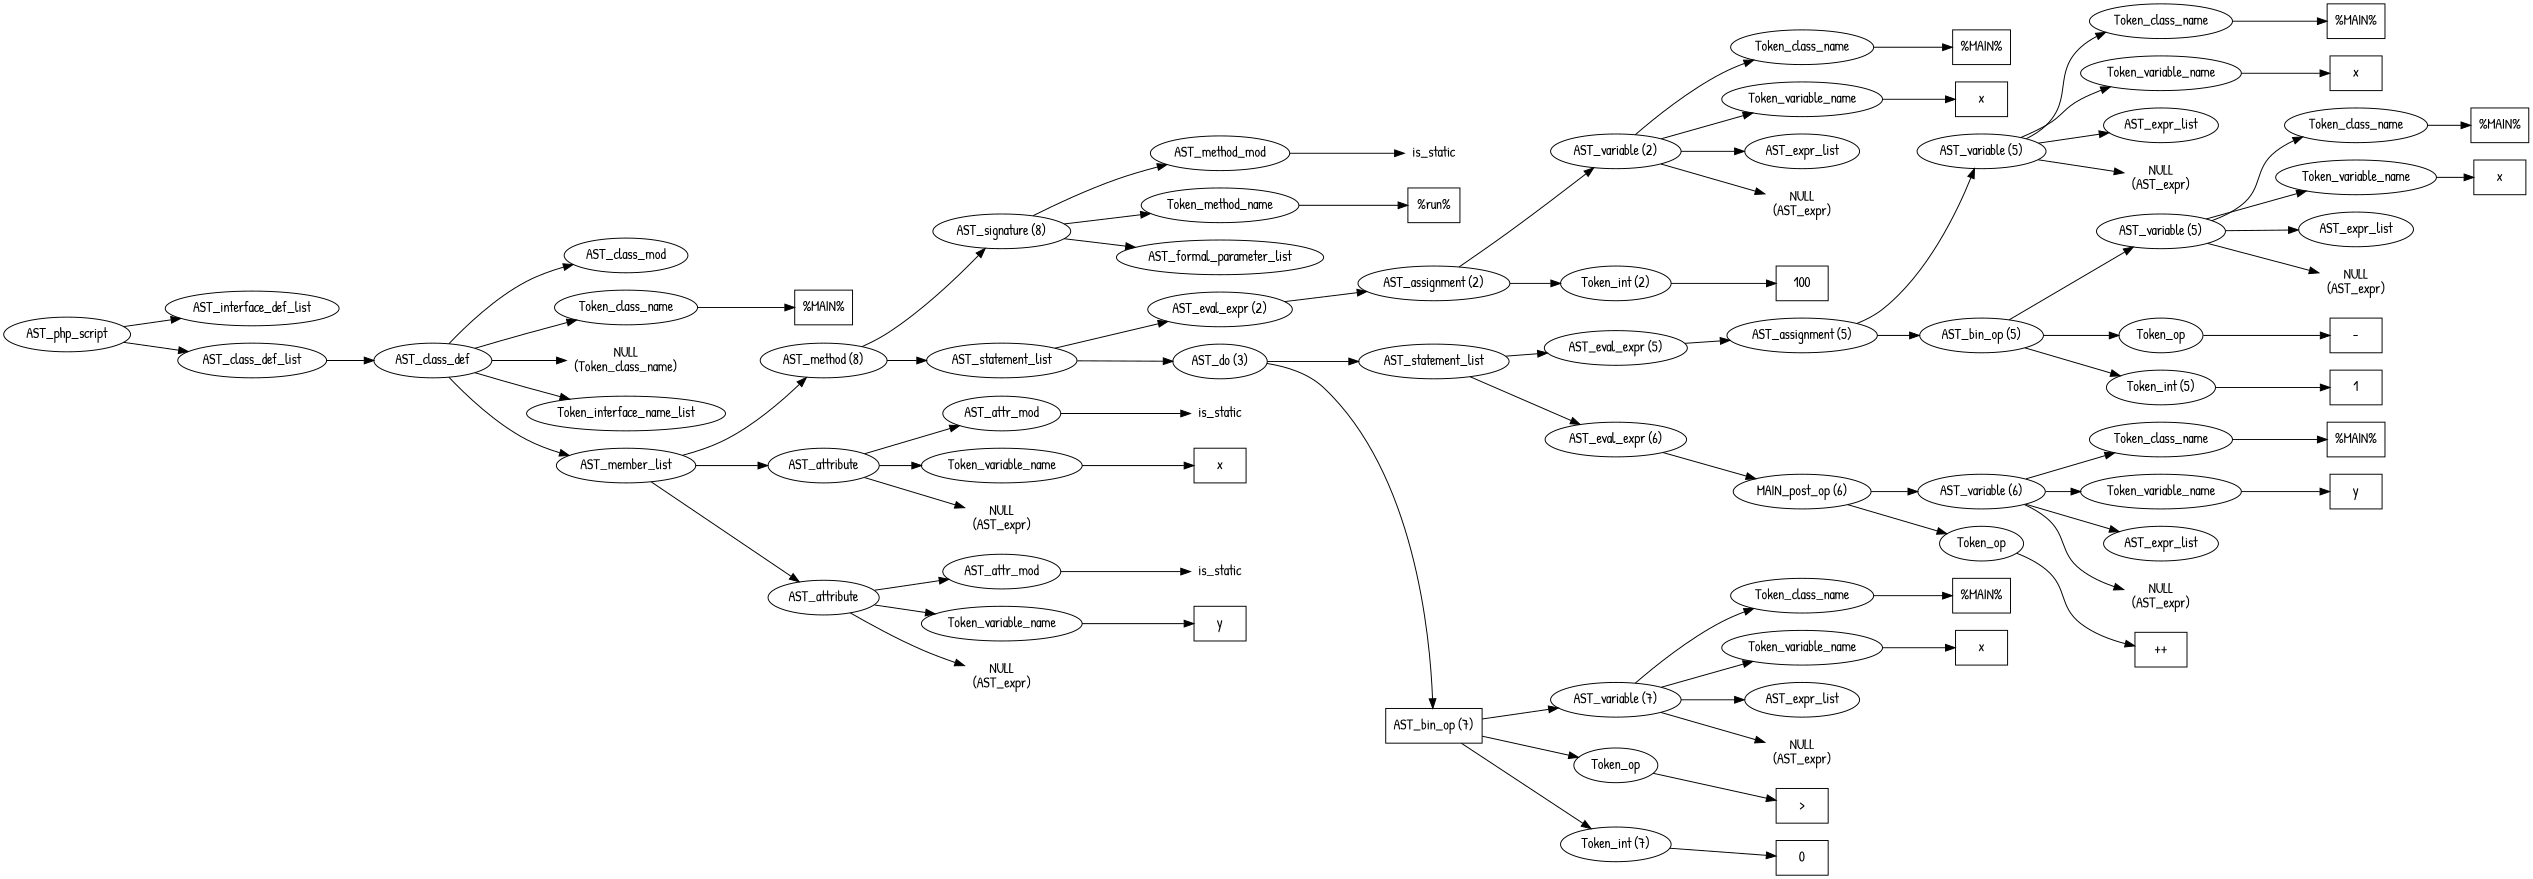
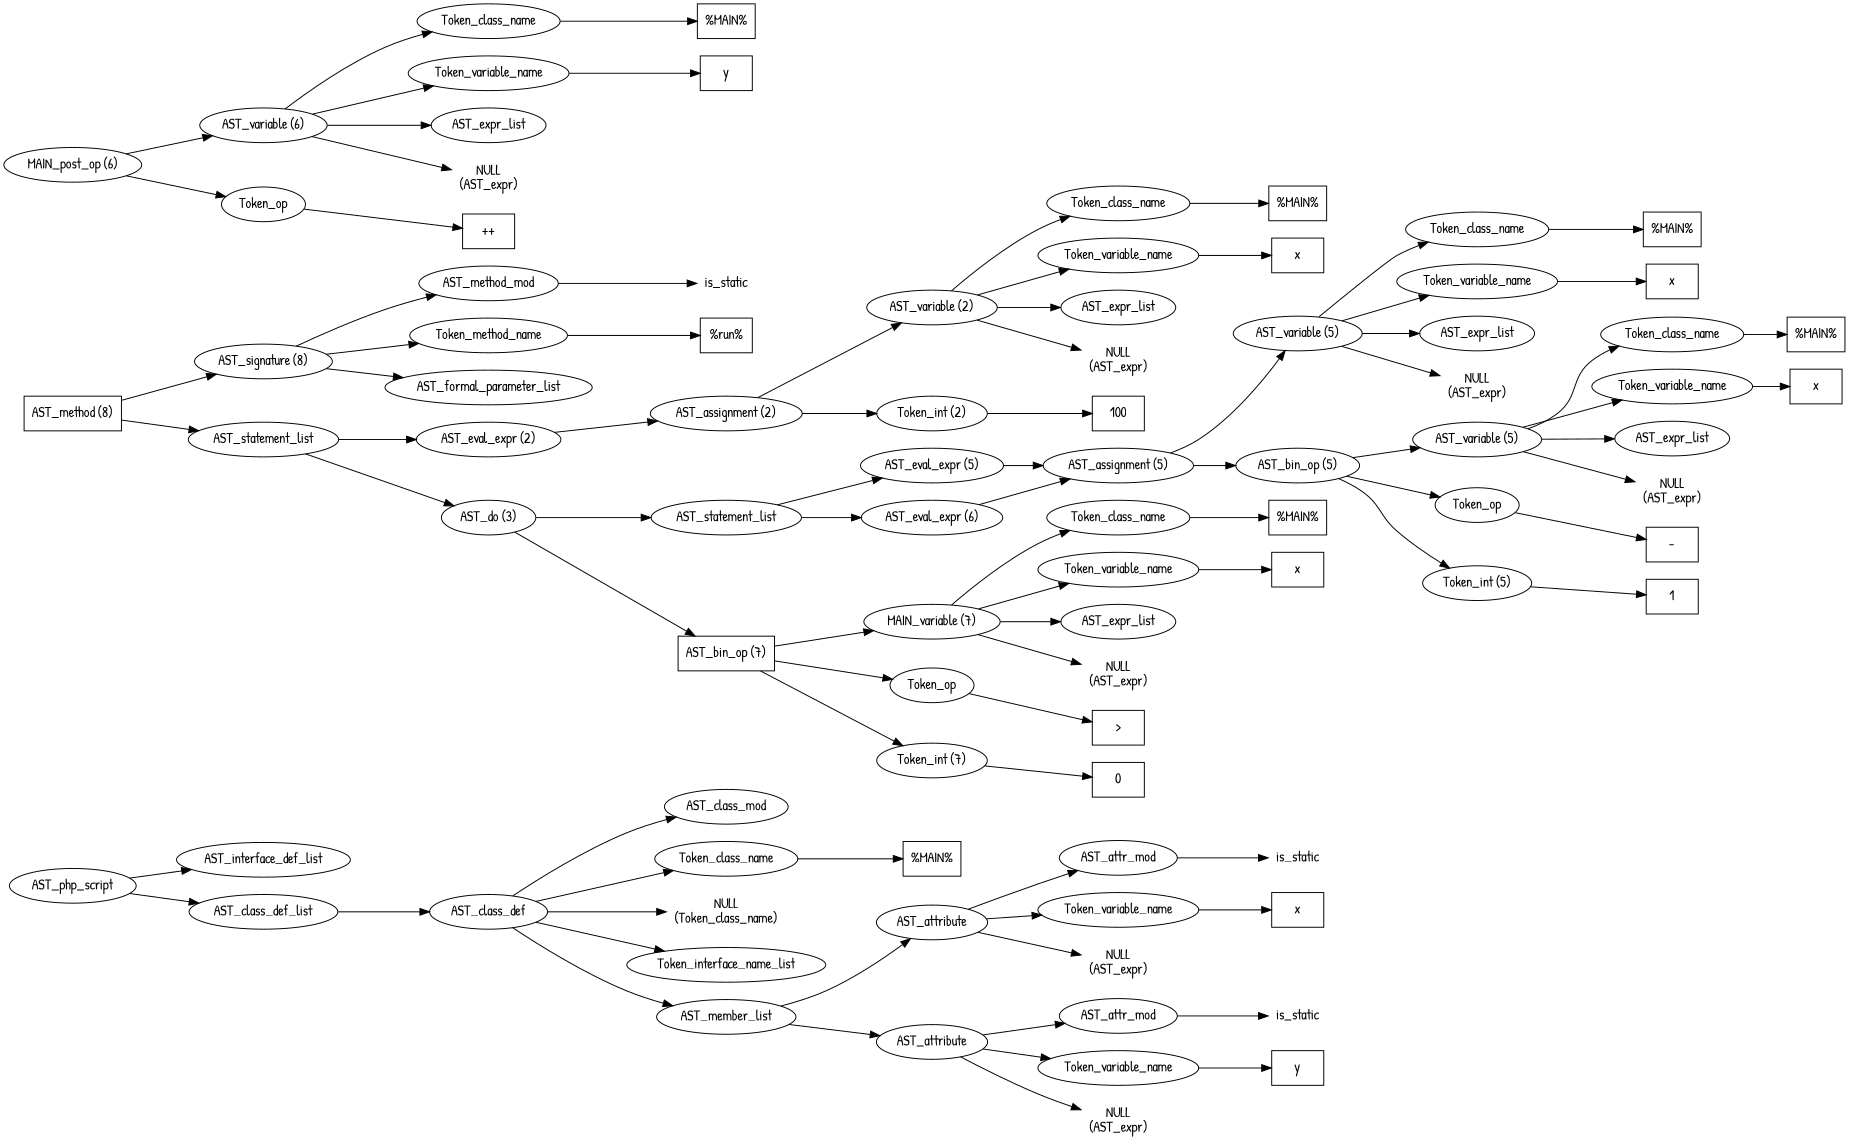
node "AST_method (8)": shape ellipse -> box
edge "AST_member_list" -> "AST_method (8)": removed
edge "AST_eval_expr (6)" -> "MAIN_post_op (6)": now "AST_eval_expr (6)" -> "AST_assignment (5)"
node "AST_variable (7)": label "AST_variable (7)" -> "MAIN_variable (7)"
